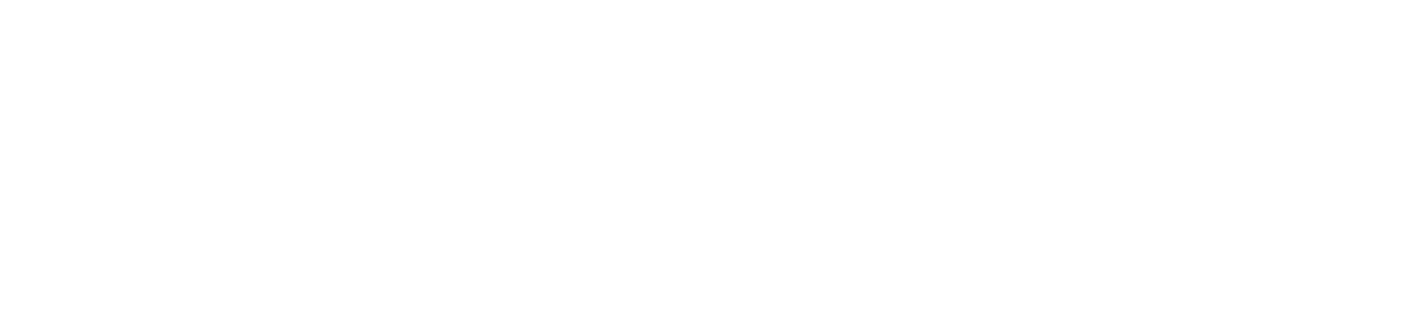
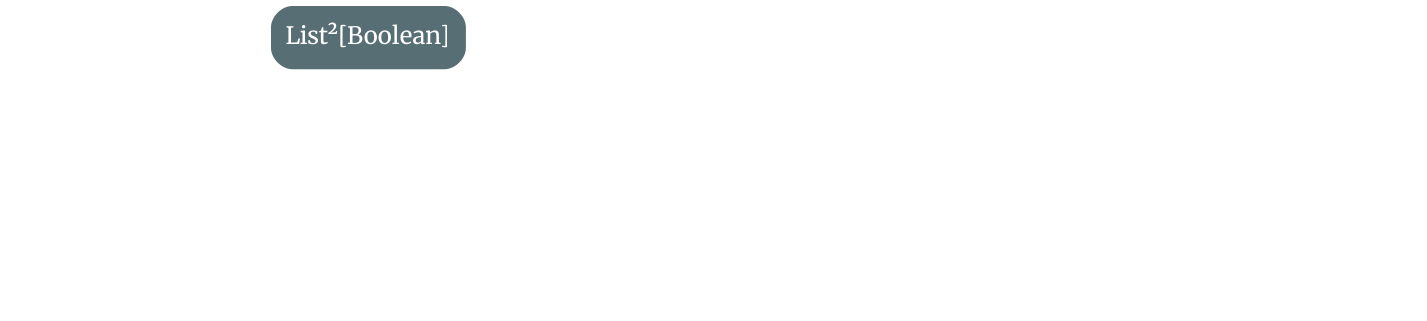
node "List²[Boolean]": added
